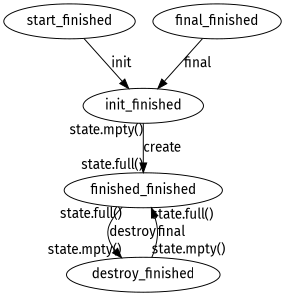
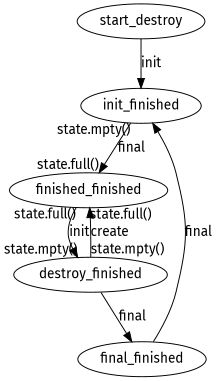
node "start_finished": label "start_finished" -> "start_destroy"
edge "init_finished" -> "finished_finished": label "create" -> "final"
edge "finished_finished" -> "destroy_finished": label "destroy" -> "init"
edge "destroy_finished" -> "finished_finished": label "final" -> "create"
edge "destroy_finished" -> "final_finished": added, label "final"
